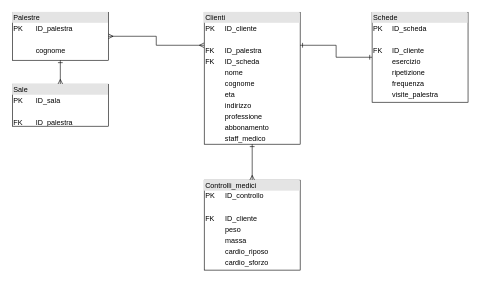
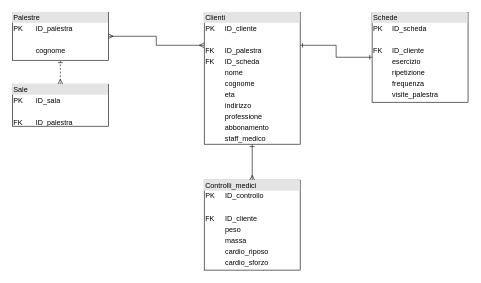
edge "Palestre PK ID_palestra cognome" -- "Sale PK ID_sala FK ID_palestra nome compresa": style solid -> dashed
